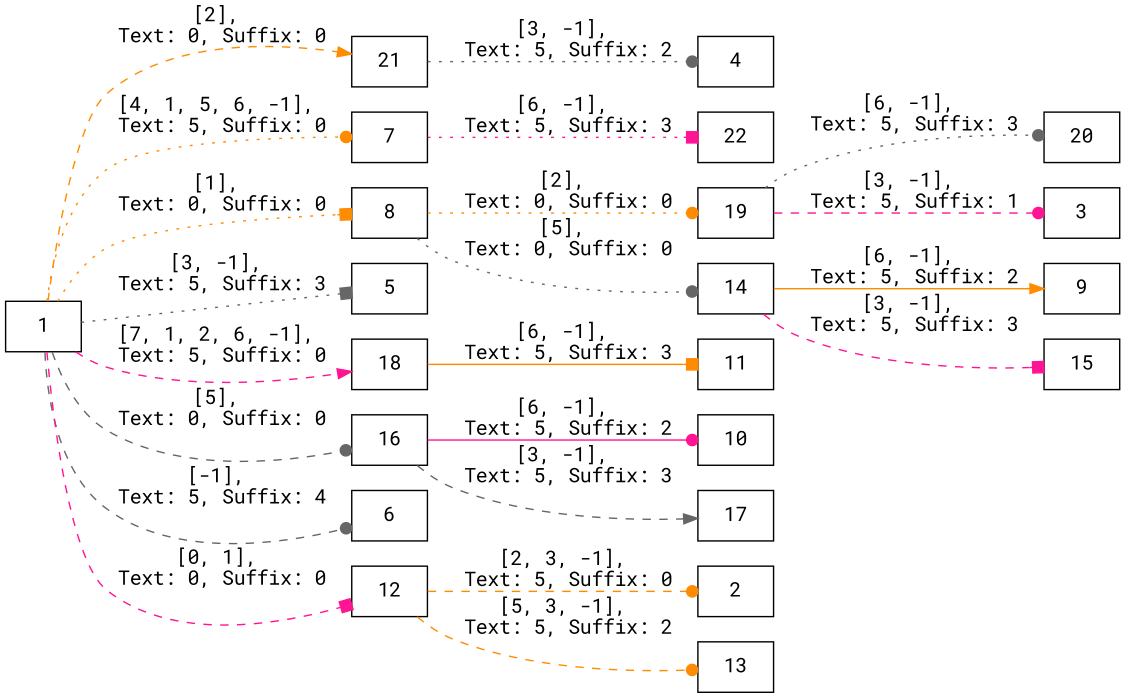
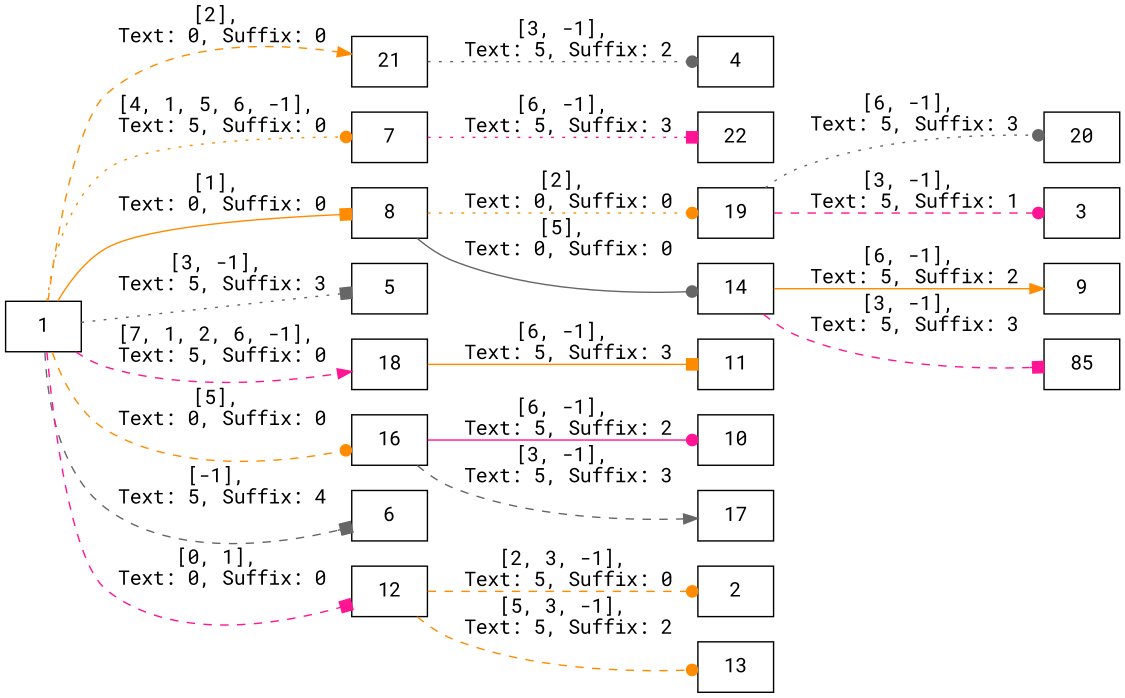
edge "1" -> "8": style dotted -> solid
edge "8" -> "14": style dotted -> solid
node "15": label "15" -> "85"
edge "1" -> "16": color gray40 -> darkorange
edge "1" -> "6": arrowhead dot -> box
